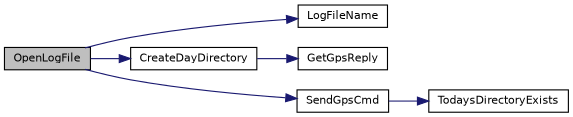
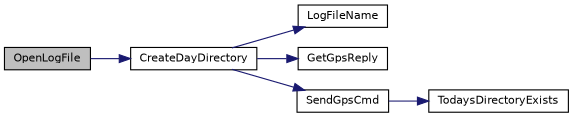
edge "OpenLogFile" -> "LogFileName": now "CreateDayDirectory" -> "LogFileName"
edge "OpenLogFile" -> "SendGpsCmd": now "CreateDayDirectory" -> "SendGpsCmd"
